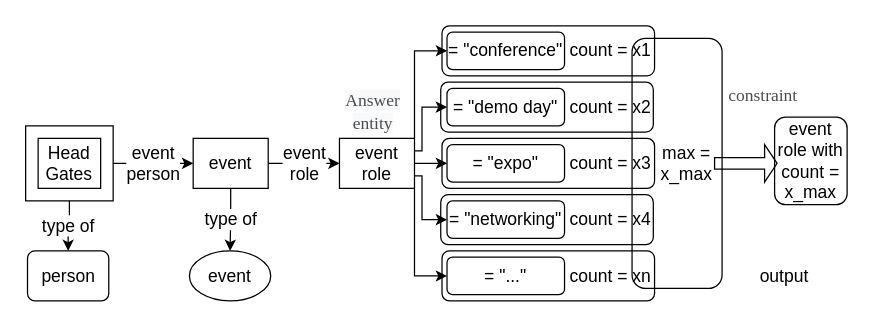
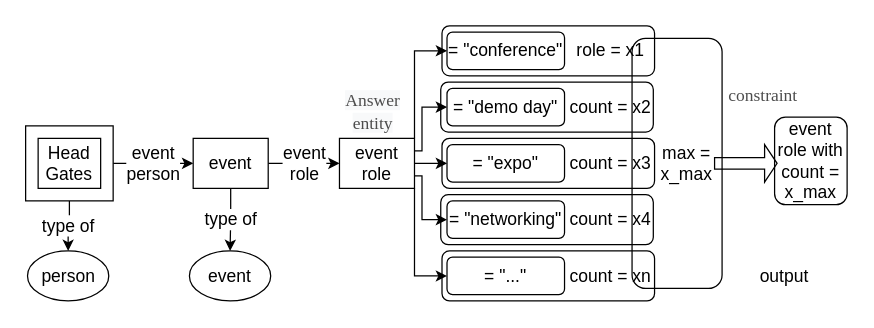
node "count = x1": label "count = x1" -> "role = x1"
node "person": shape rounded rectangle -> ellipse
